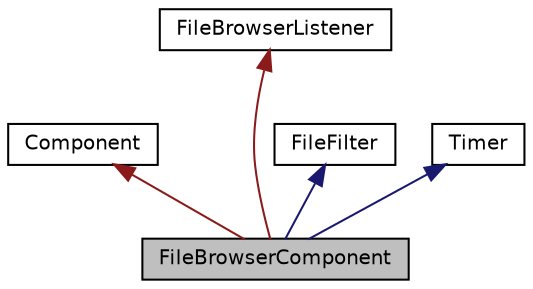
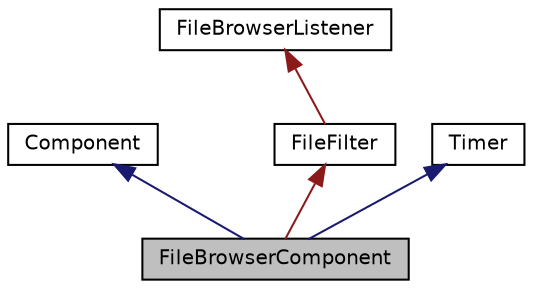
edge "FileBrowserComponent" -> "FileBrowserListener": now "FileFilter" -> "FileBrowserListener"
edge "FileBrowserComponent" -> "Component": color firebrick4 -> midnightblue
edge "FileBrowserComponent" -> "FileFilter": color midnightblue -> firebrick4
